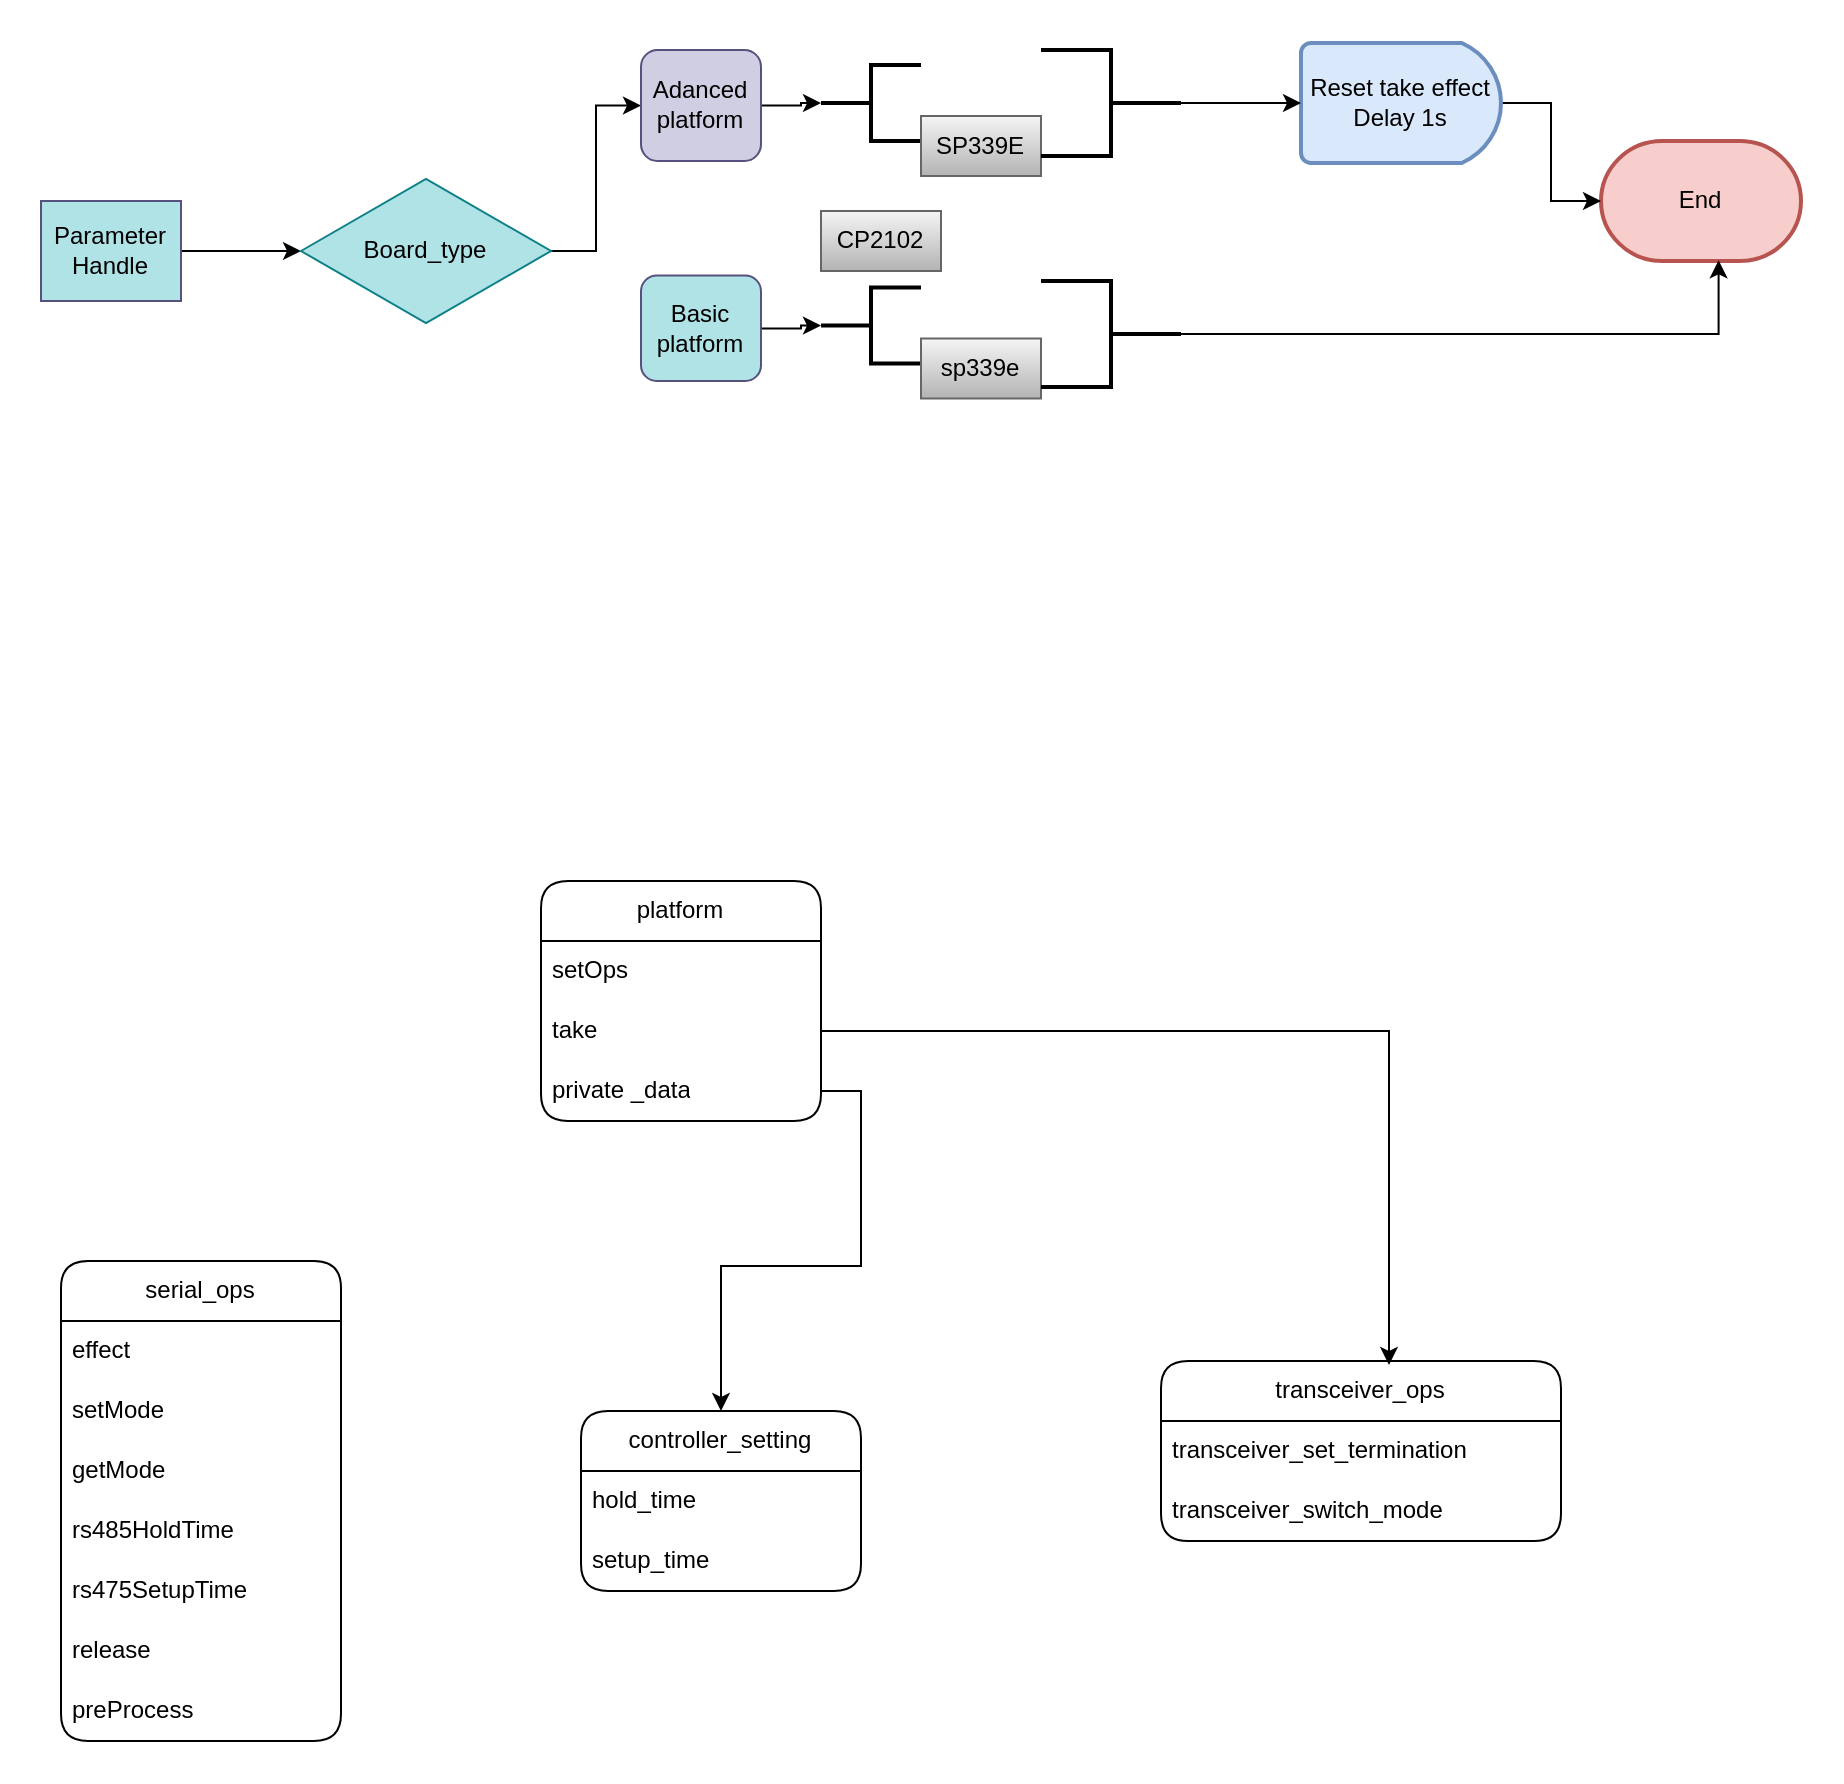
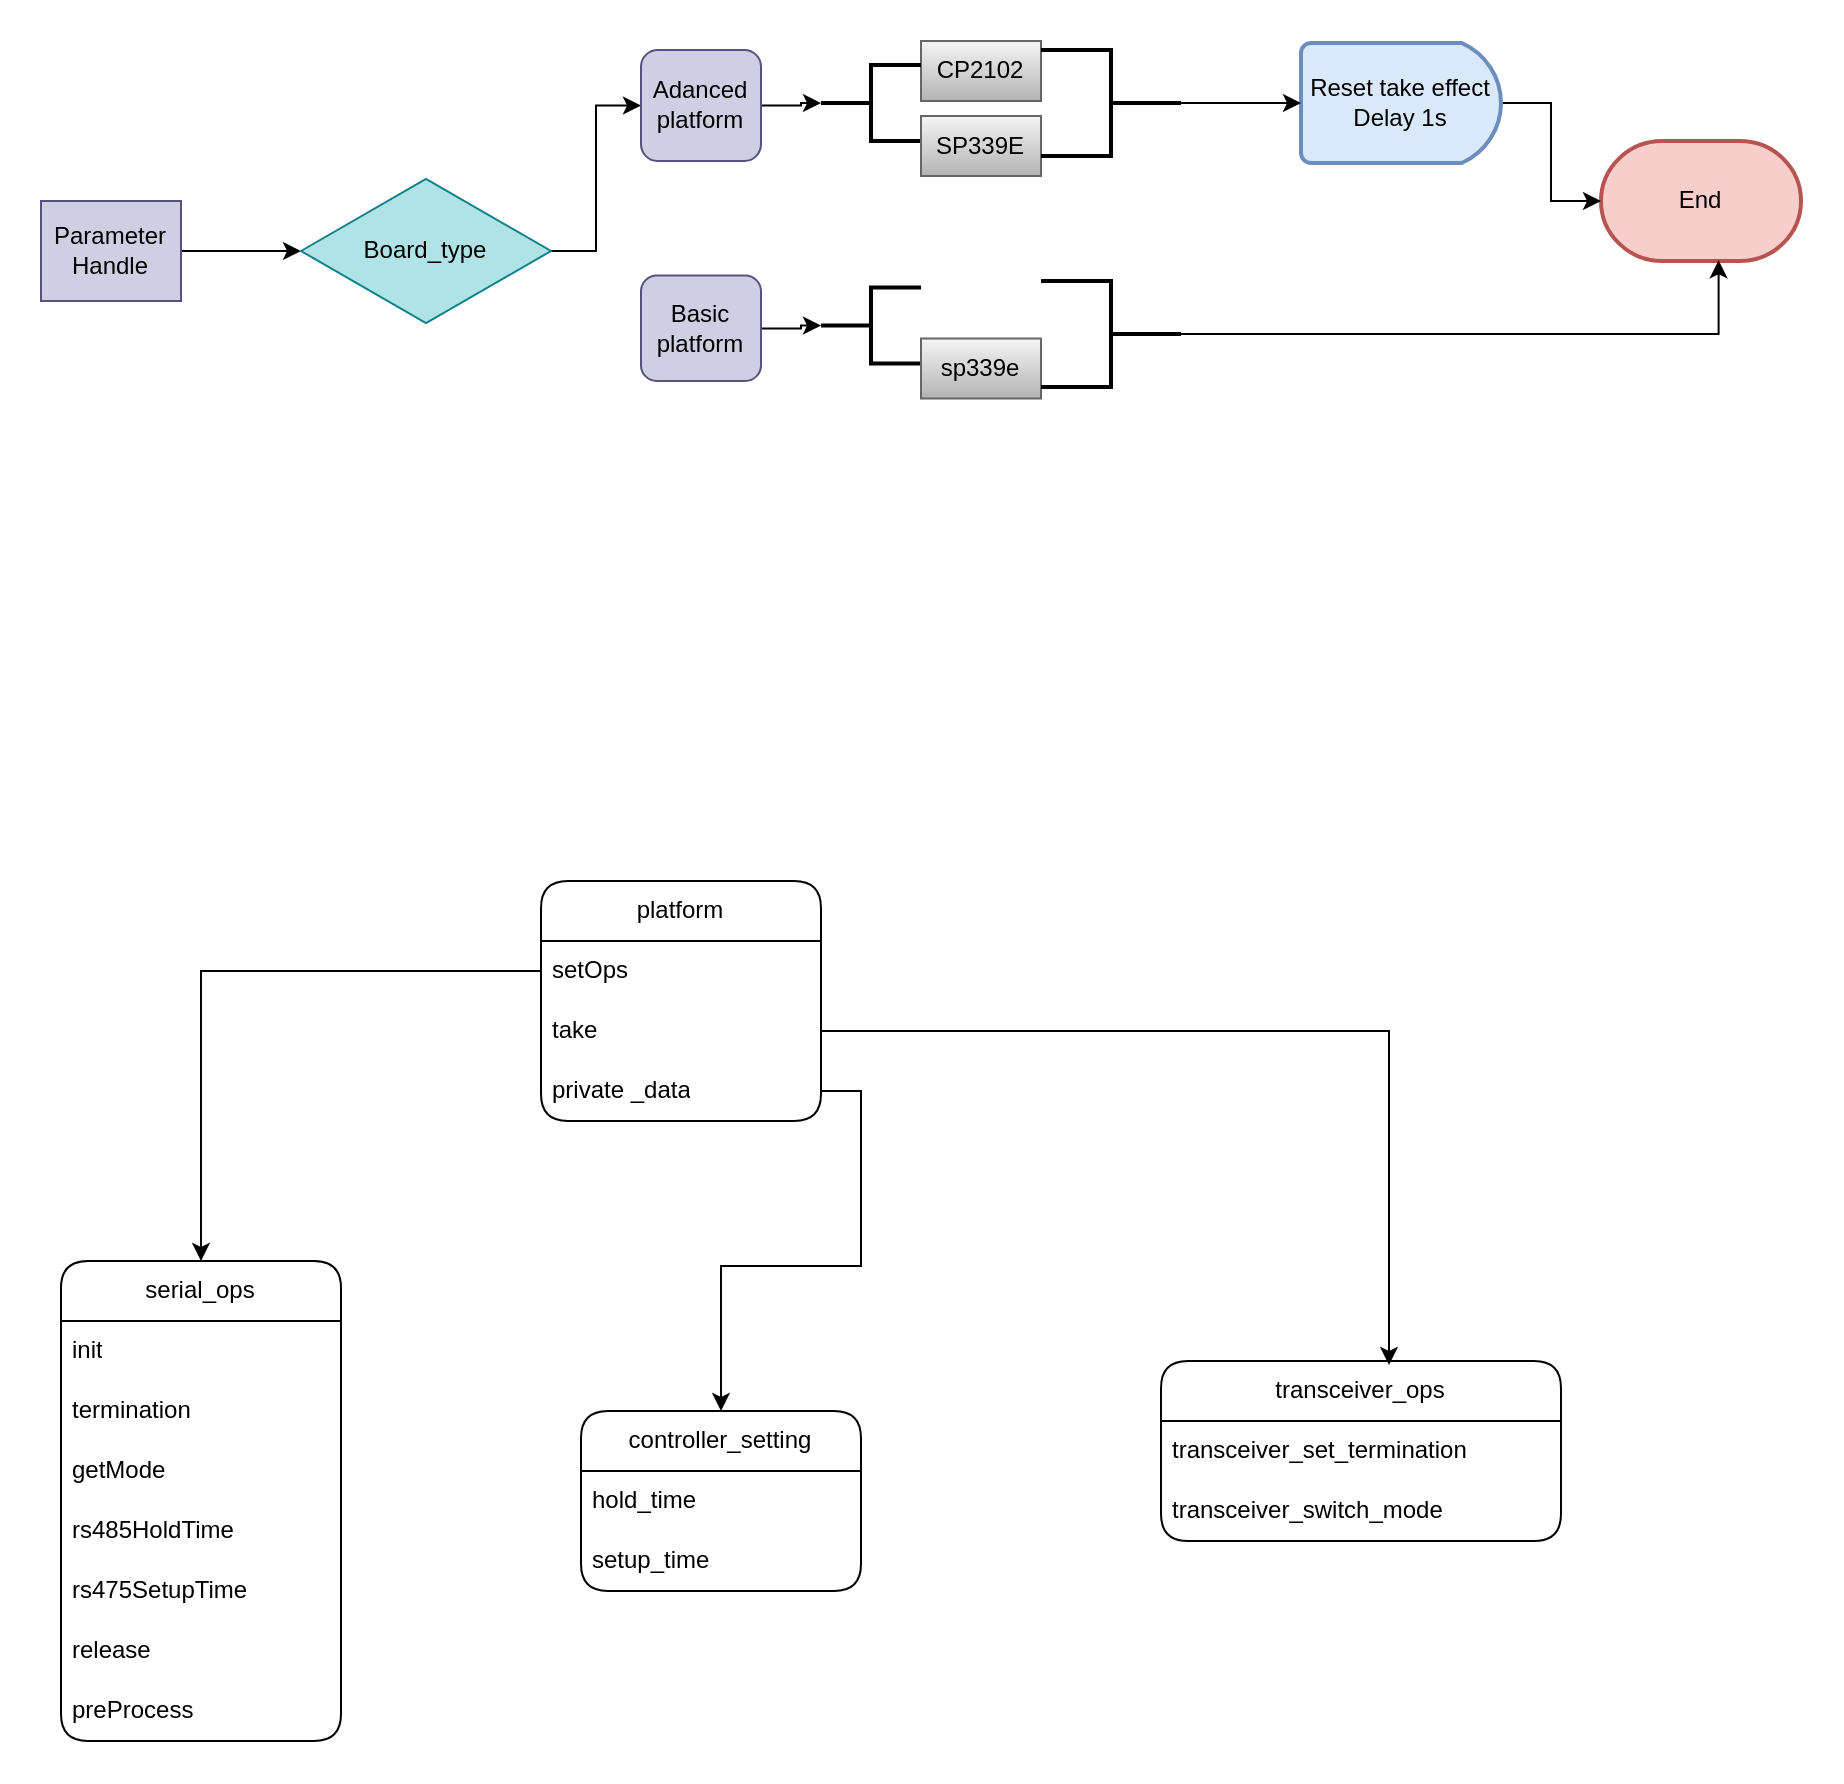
node "CP2102": moved (881, 241) -> (981, 71)
node "Parameter Handle": fillcolor #b0e3e6 -> #d0cee2
node "Basic platform": fillcolor #b0e3e6 -> #d0cee2
edge "setOps" -> "serial_ops": added
node "effect": label "effect" -> "init"
node "setMode": label "setMode" -> "termination"
